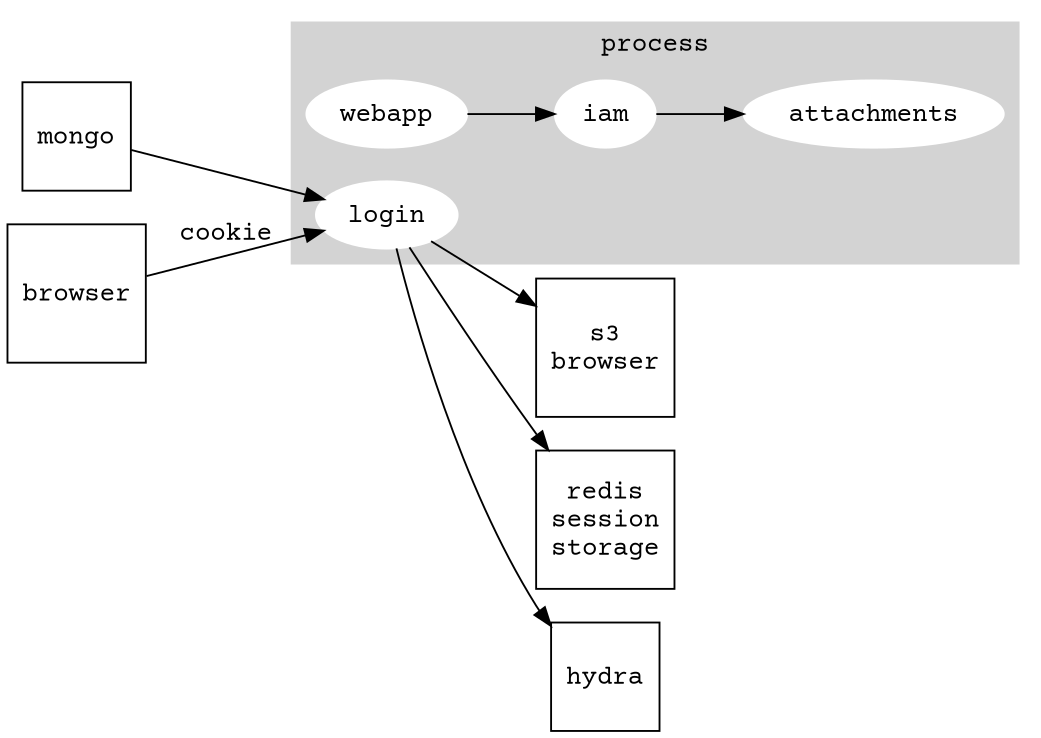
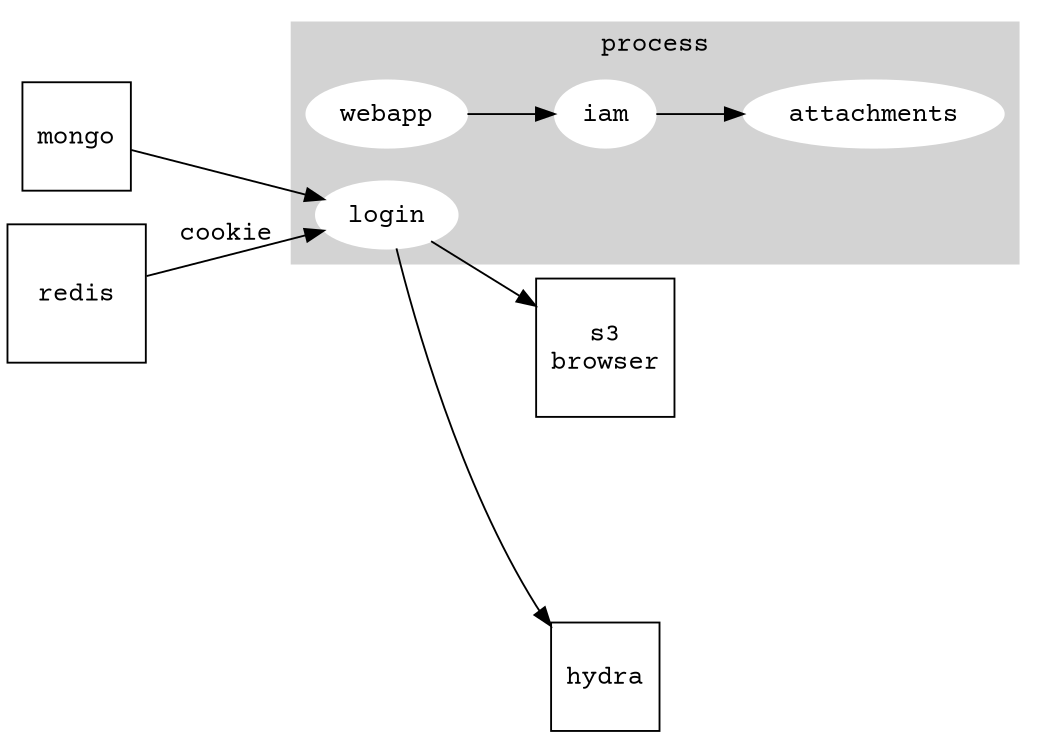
node "browser": label "browser" -> "redis"
node "redis session storage": removed
